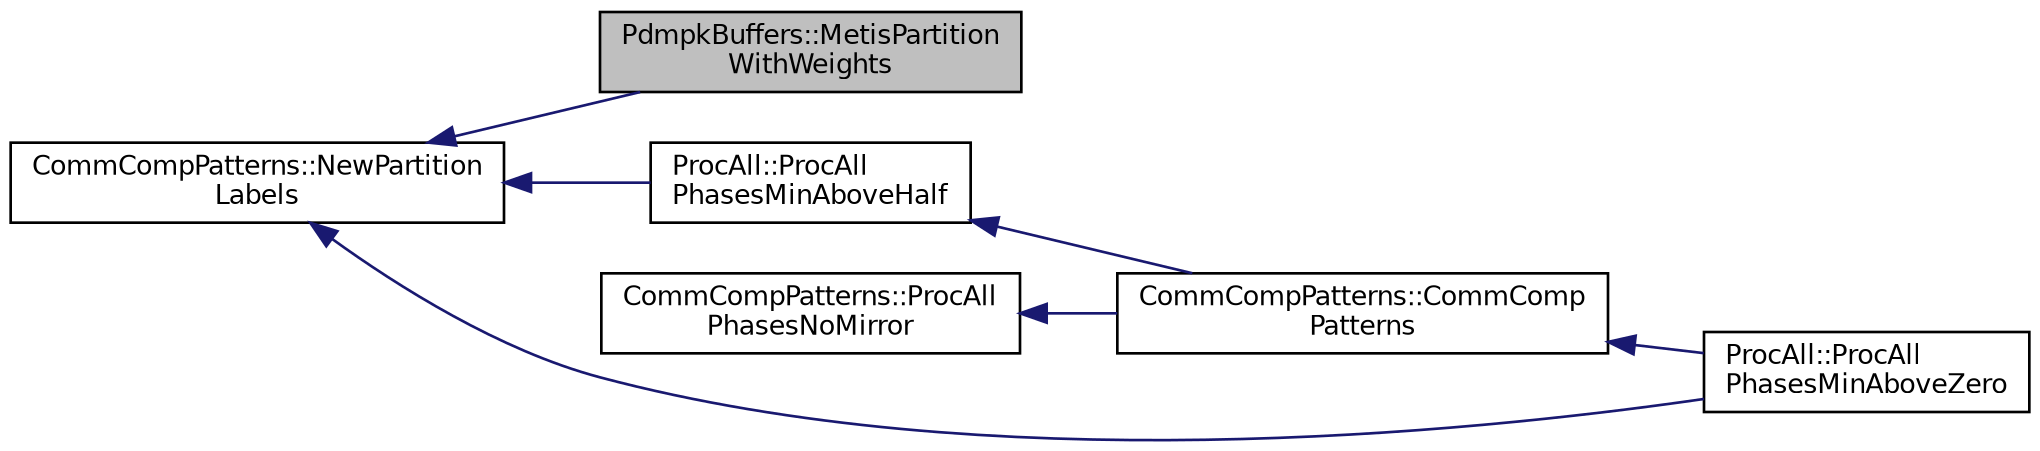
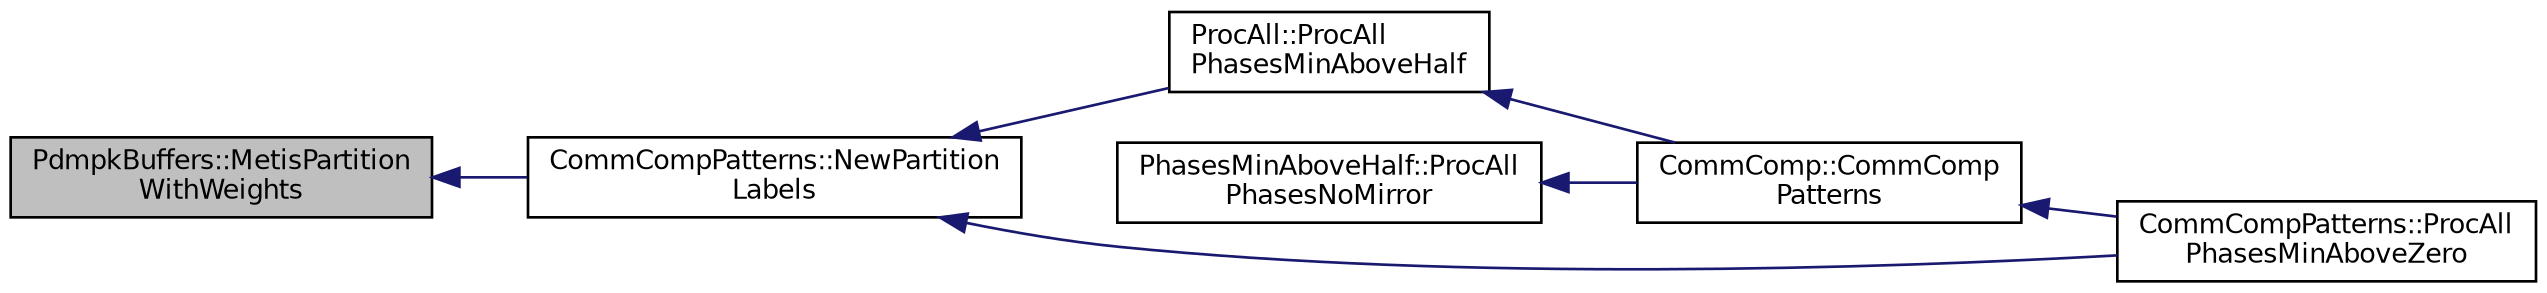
edge "PdmpkBuffers::MetisPartition WithWeights" -> "CommCompPatterns::NewPartition Labels": reversed
node "CommCompPatterns::ProcAll PhasesNoMirror": label "CommCompPatterns::ProcAll PhasesNoMirror" -> "PhasesMinAboveHalf::ProcAll PhasesNoMirror"
node "CommCompPatterns::CommComp Patterns": label "CommCompPatterns::CommComp Patterns" -> "CommComp::CommComp Patterns"
node "ProcAll::ProcAll PhasesMinAboveZero": label "ProcAll::ProcAll PhasesMinAboveZero" -> "CommCompPatterns::ProcAll PhasesMinAboveZero"
